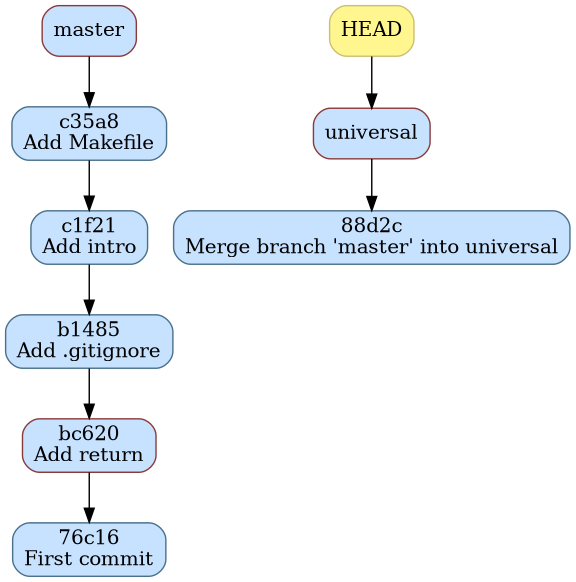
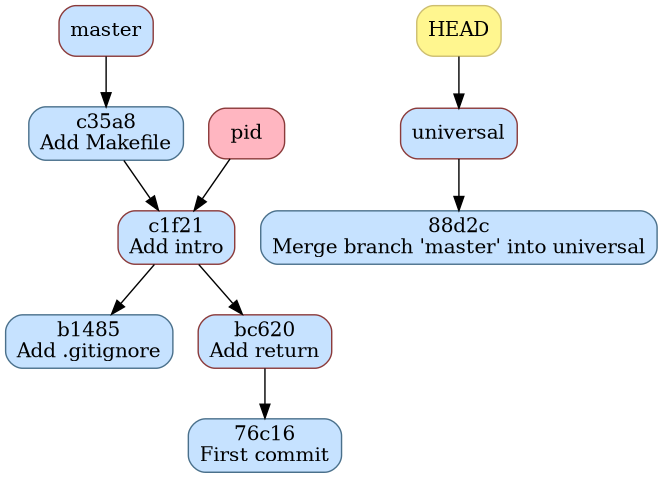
node "pid": added
node "c1f21 Add intro": color skyblue4 -> indianred4
edge "b1485 Add .gitignore" -> "bc620 Add return": now "c1f21 Add intro" -> "bc620 Add return"
